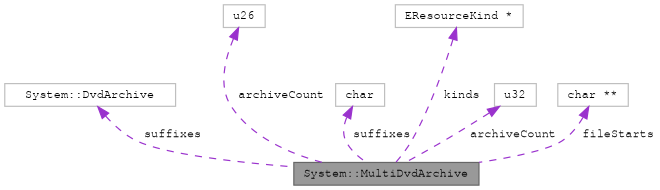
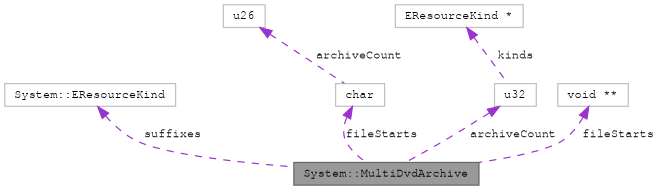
node "System::DvdArchive": label "System::DvdArchive" -> "System::EResourceKind"
node "char **": label "char **" -> "void **"
edge "System::MultiDvdArchive" -> "EResourceKind *": now "u32" -> "EResourceKind *"
edge "System::MultiDvdArchive" -> "u26": now "char" -> "u26"
edge "System::MultiDvdArchive" -> "char": label " suffixes" -> " fileStarts"
